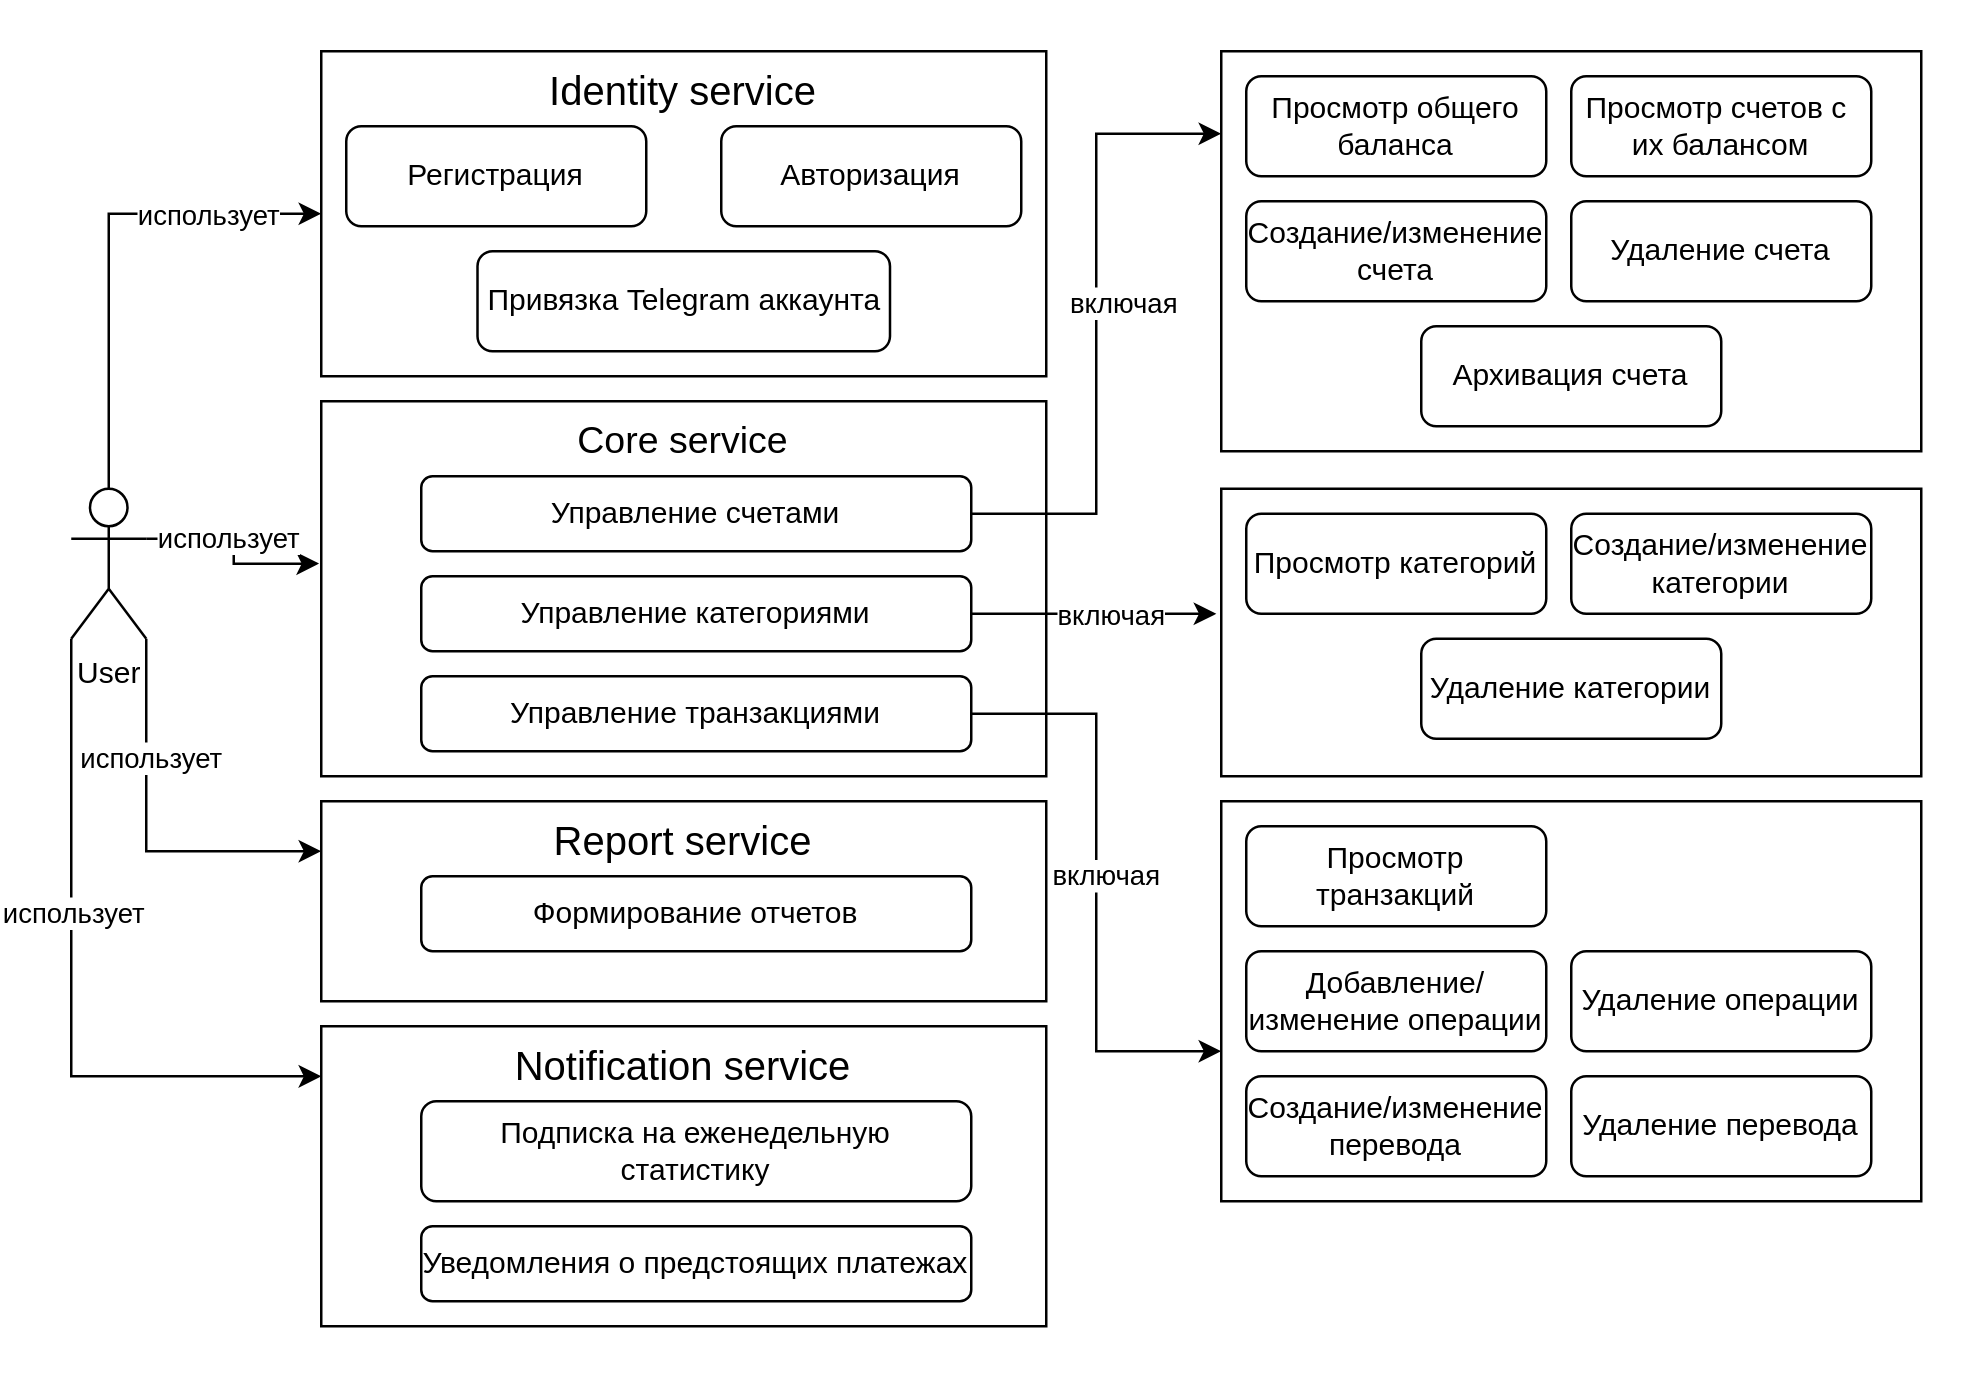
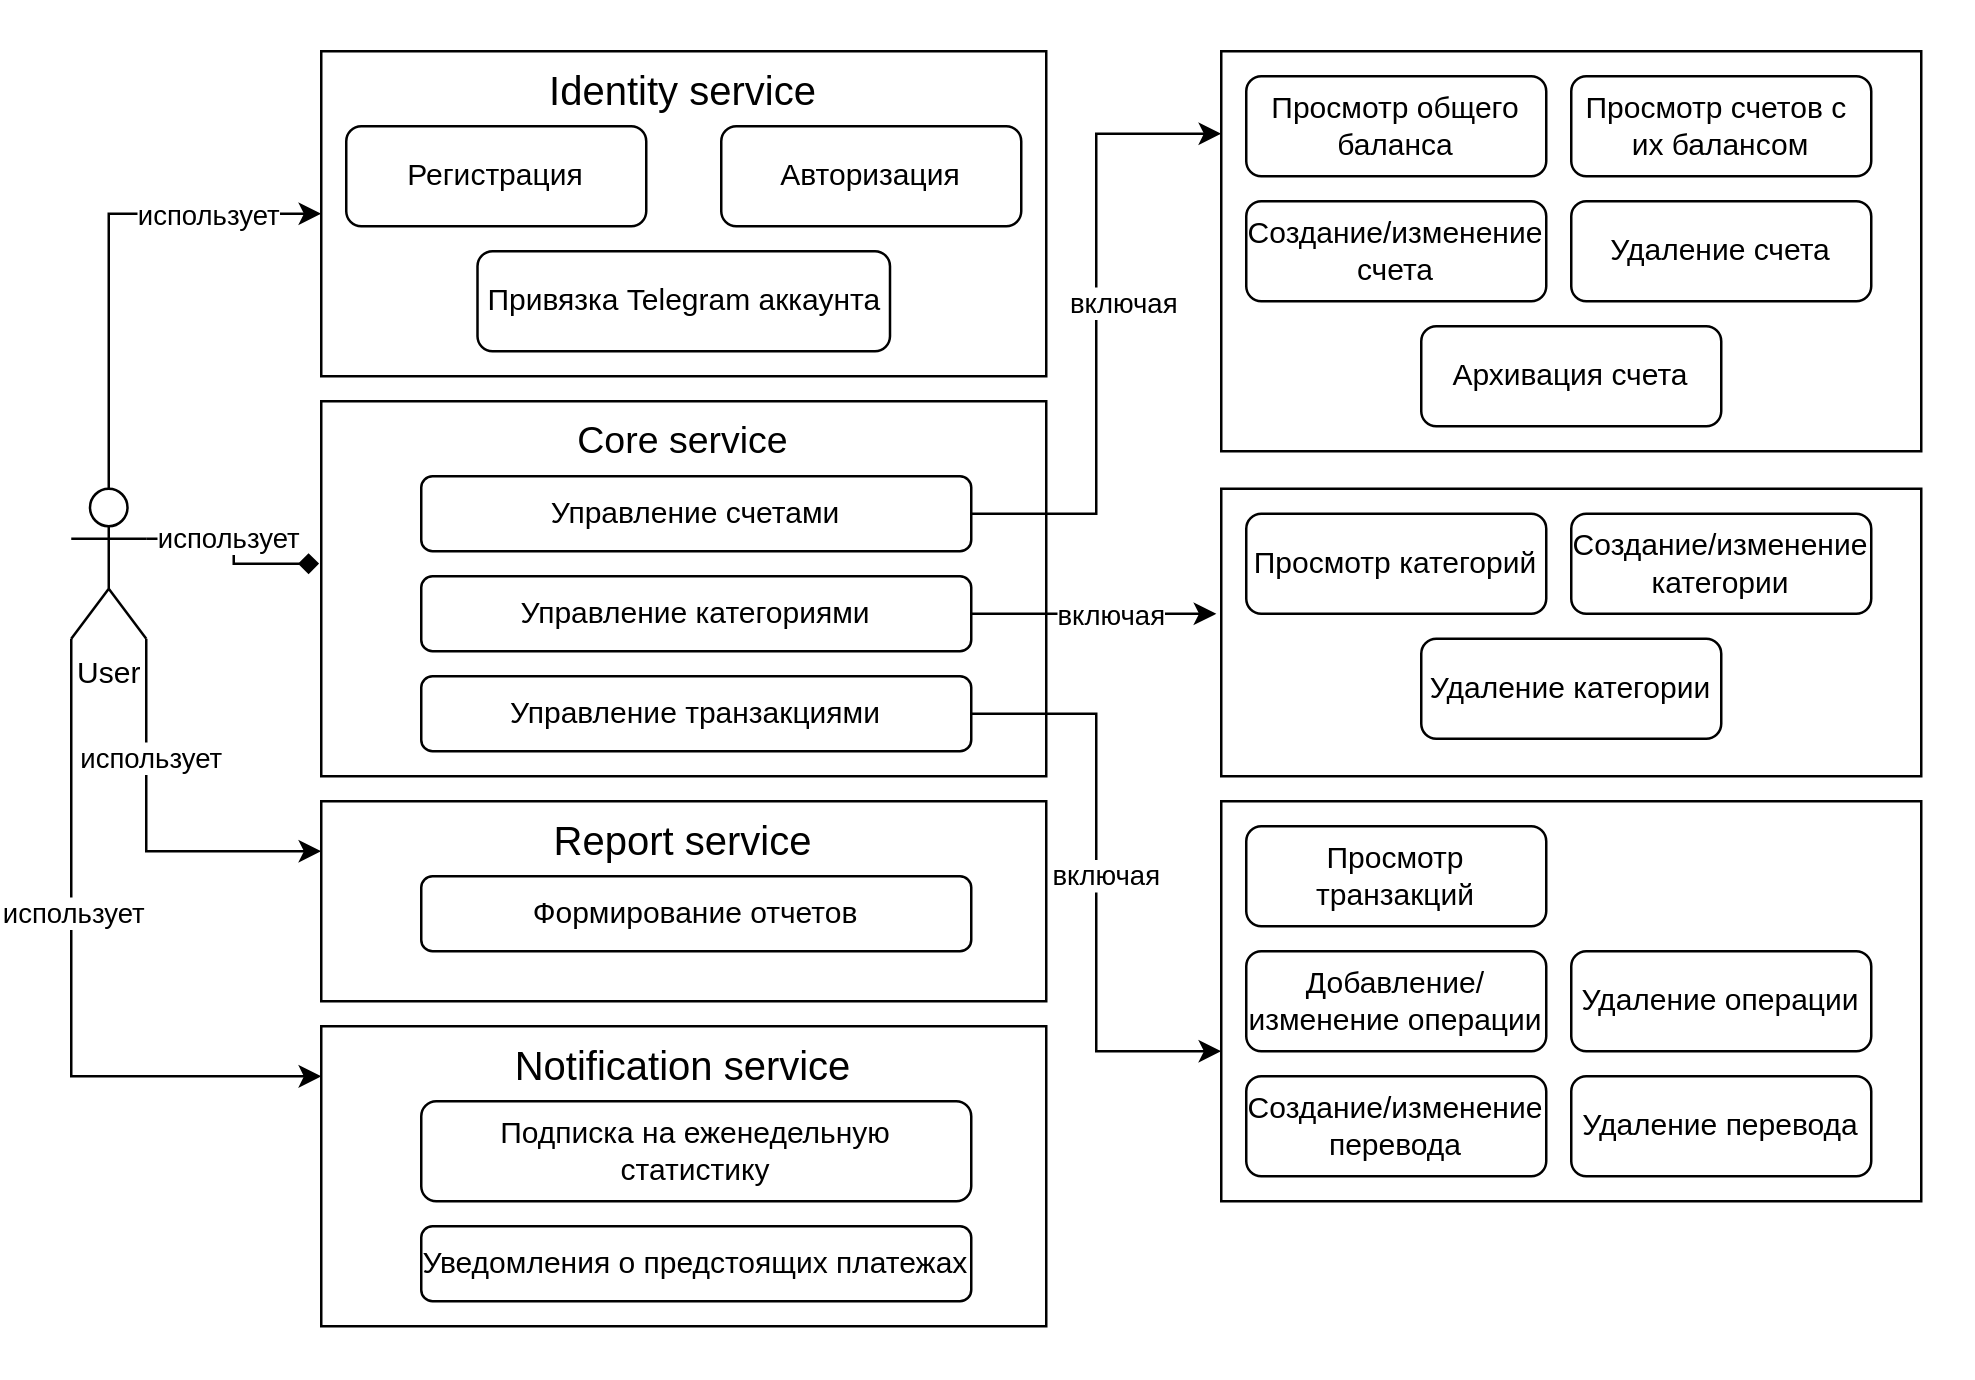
edge "User" -> "Core service": arrowhead classic -> diamond
